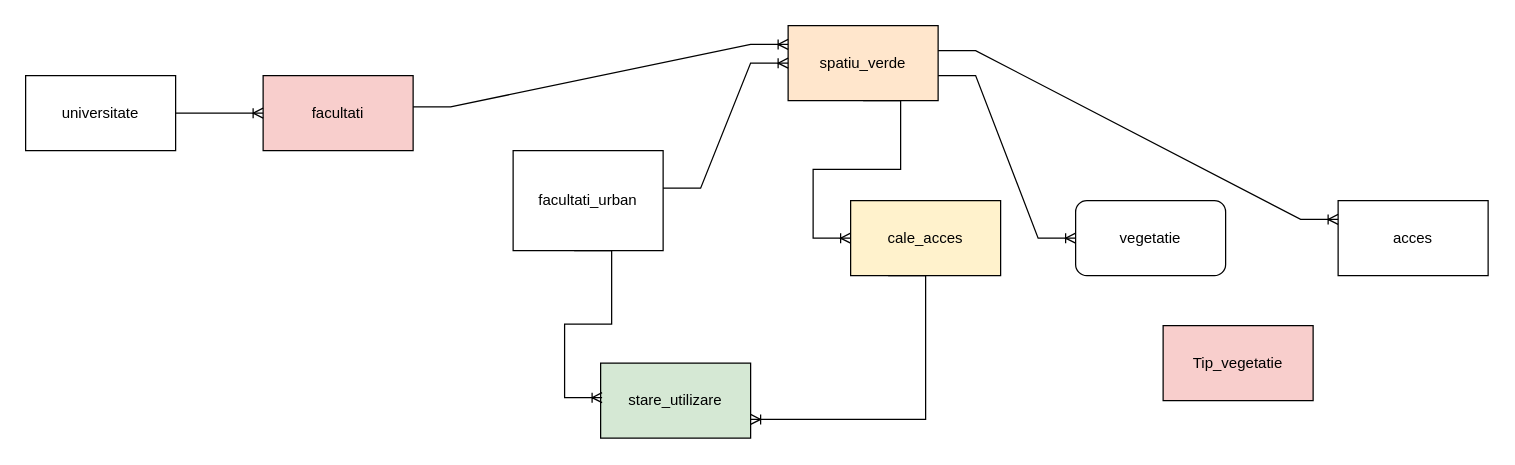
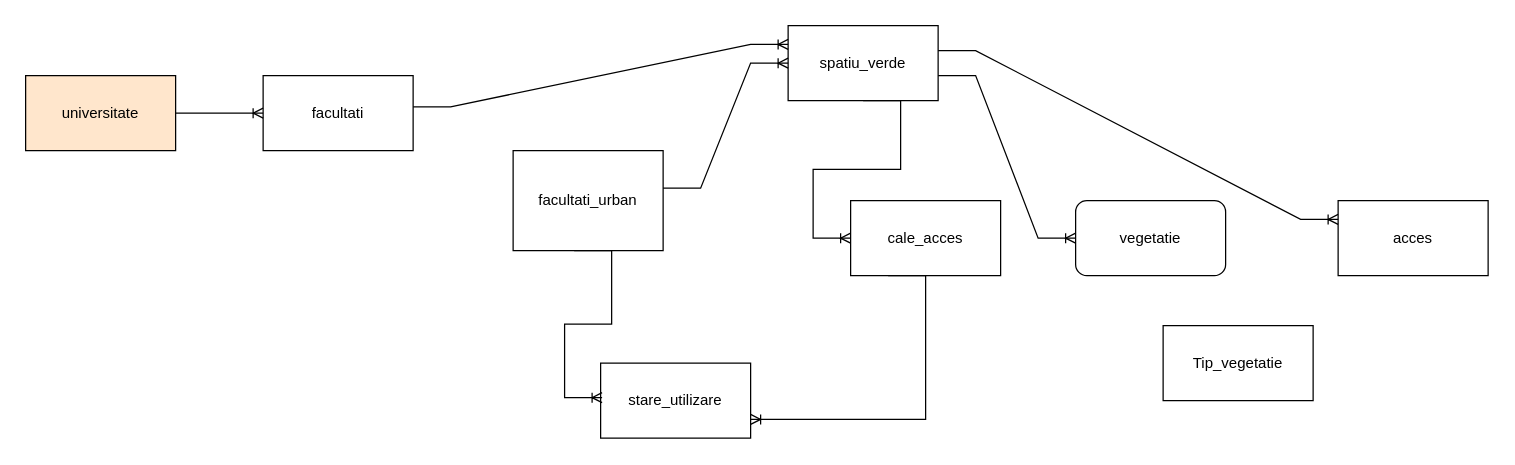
node "spatiu_verde": fillcolor #ffe6cc -> #ffffff
node "universitate": fillcolor #ffffff -> #ffe6cc
node "facultati": fillcolor #f8cecc -> #ffffff
node "cale_acces": fillcolor #fff2cc -> #ffffff
node "Tip_vegetatie": fillcolor #f8cecc -> #ffffff
node "stare_utilizare": fillcolor #d5e8d4 -> #ffffff
